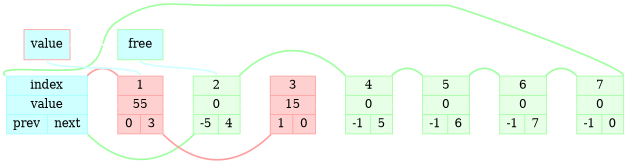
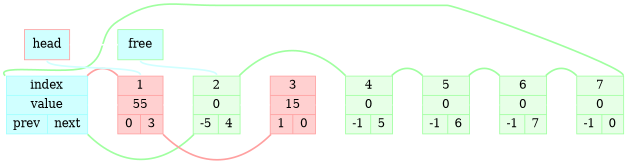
node "value": label "value" -> "head"
